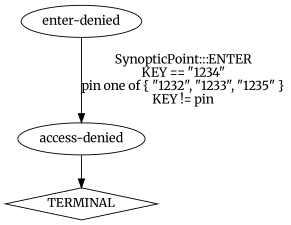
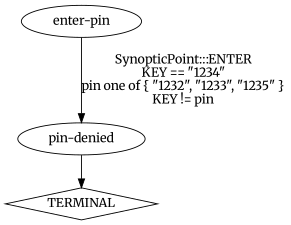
node "enter-denied": label "enter-denied" -> "enter-pin"
node "access-denied": label "access-denied" -> "pin-denied"
